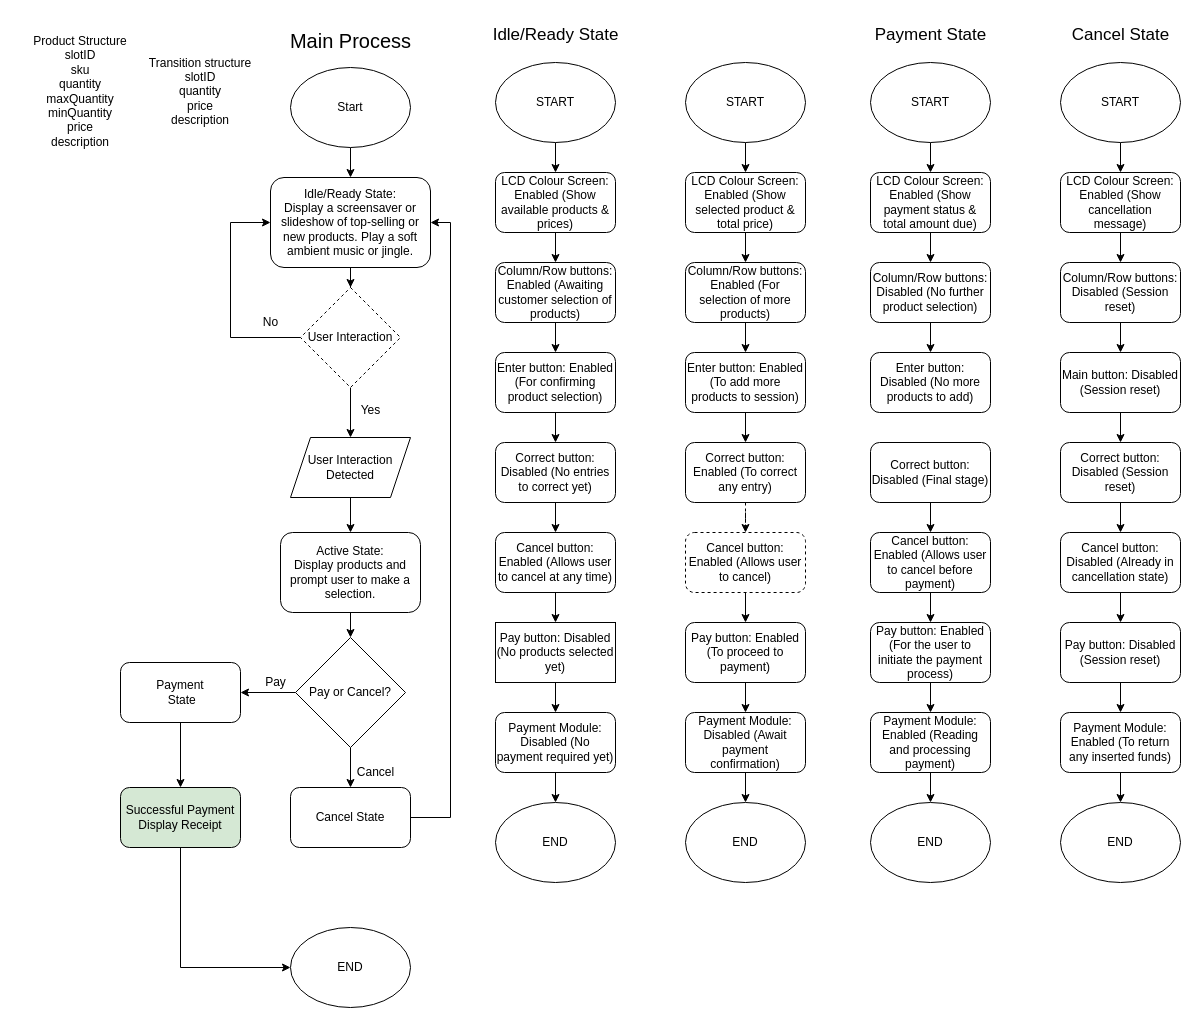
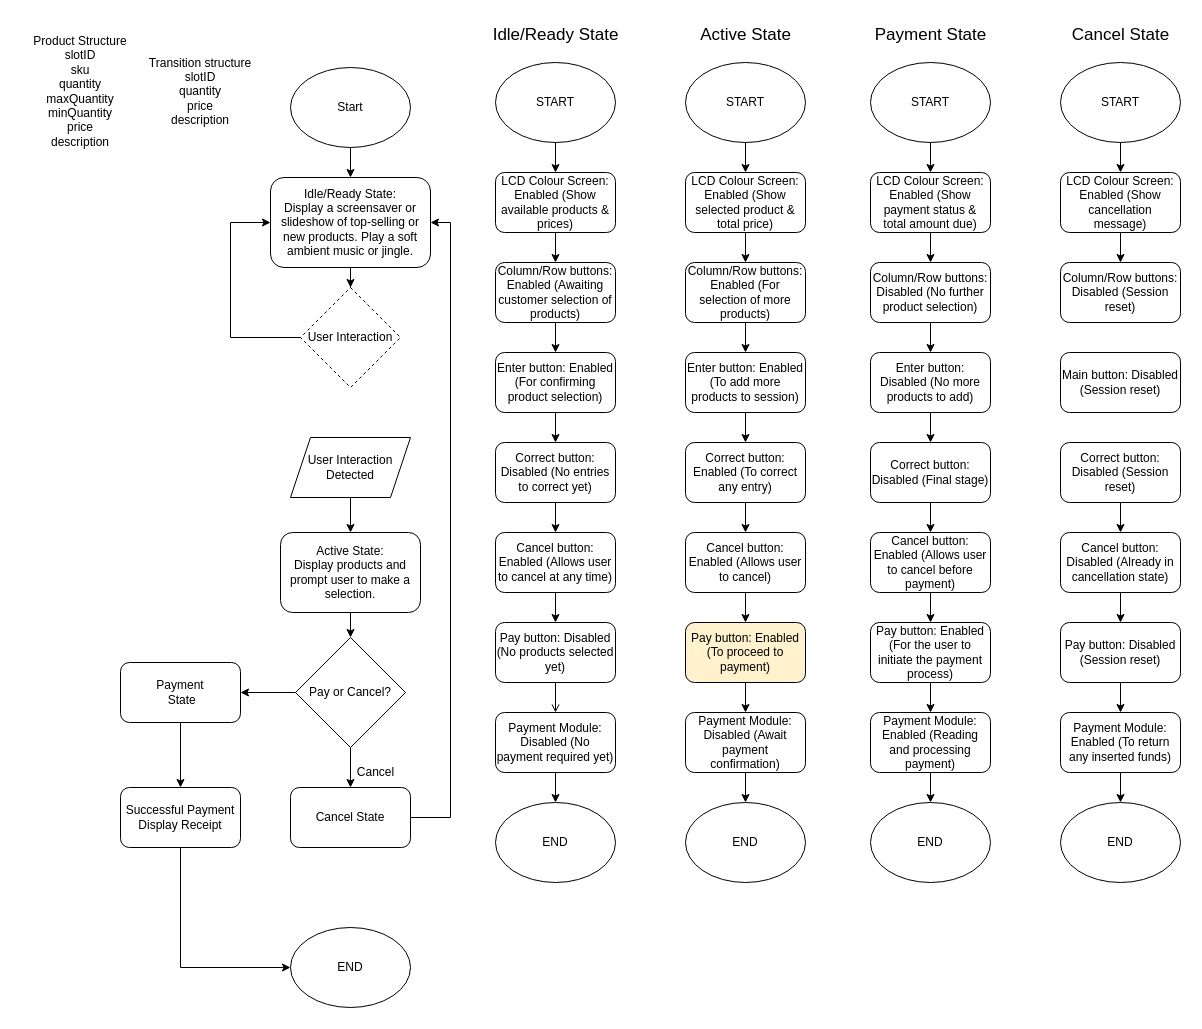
node "Active State": added
node "Main Process": removed
node "No": removed
edge "Column/Row buttons: Disabled (Session reset)" -> "Main button: Disabled (Session reset)": removed
edge "User Interaction" -> "User Interaction Detected": removed
node "Yes": removed
edge "Enter button: Disabled (No more products to add)" -> "Correct button: Disabled (Final stage)": added
edge "Main button: Disabled (Session reset)" -> "Correct button: Disabled (Session reset)": removed
edge "Correct button: Enabled (To correct any entry)" -> "Cancel button: Enabled (Allows user to cancel)": style dashed -> solid
node "Cancel button: Enabled (Allows user to cancel)": style dashed -> solid
node "Pay button: Disabled (No products selected yet)": shape rectangle -> rounded rectangle
node "Pay button: Enabled (To proceed to payment)": fillcolor #ffffff -> #fff2cc
node "Pay": removed
edge "Pay button: Disabled (No products selected yet)" -> "Payment Module: Disabled (No payment required yet)": arrowhead classic -> open
node "Successful Payment Display Receipt": fillcolor #d5e8d4 -> #ffffff
